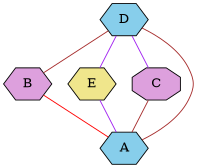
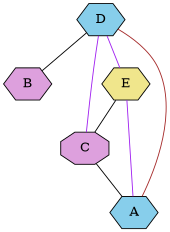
edge "D" -- "B": color brown -> black
edge "B" -- "A": removed
edge "E" -- "C": added
edge "C" -- "A": color brown -> black
